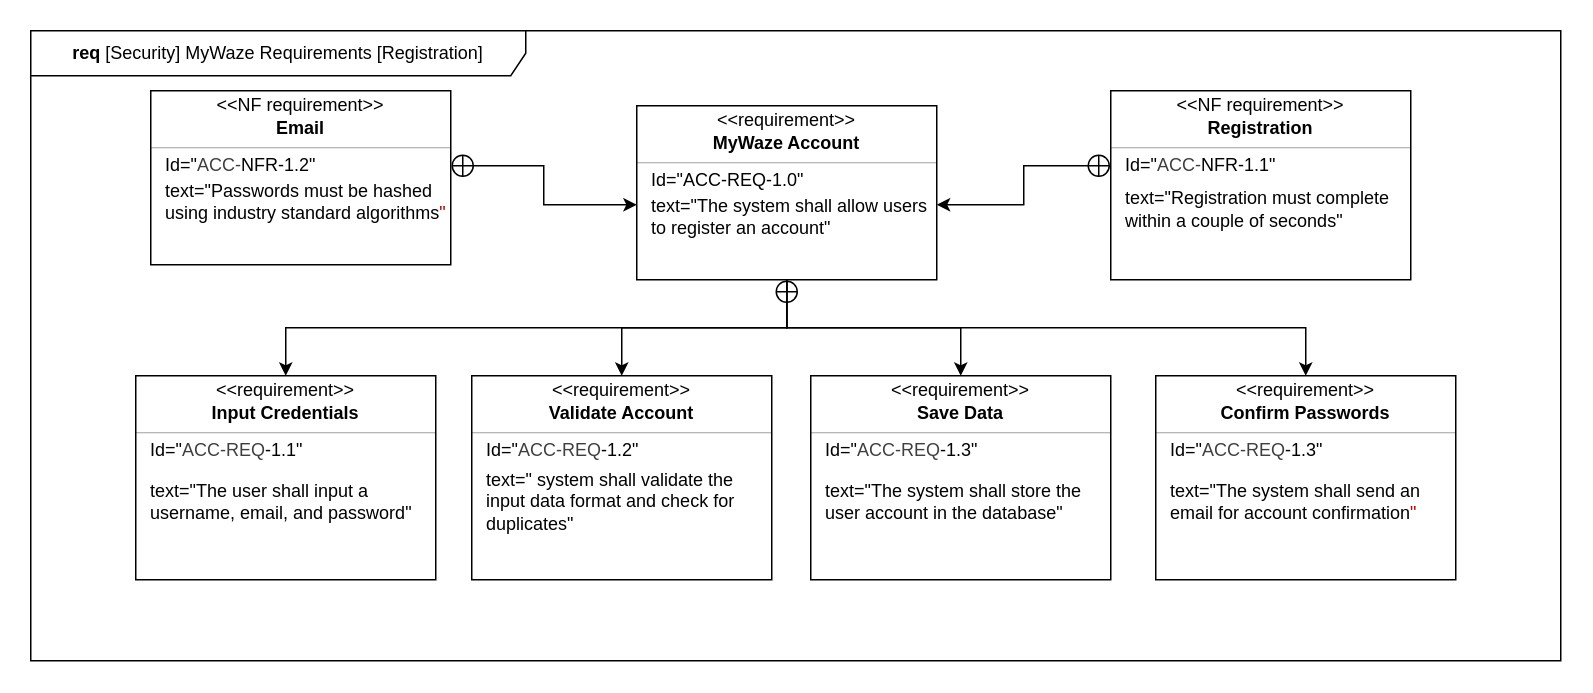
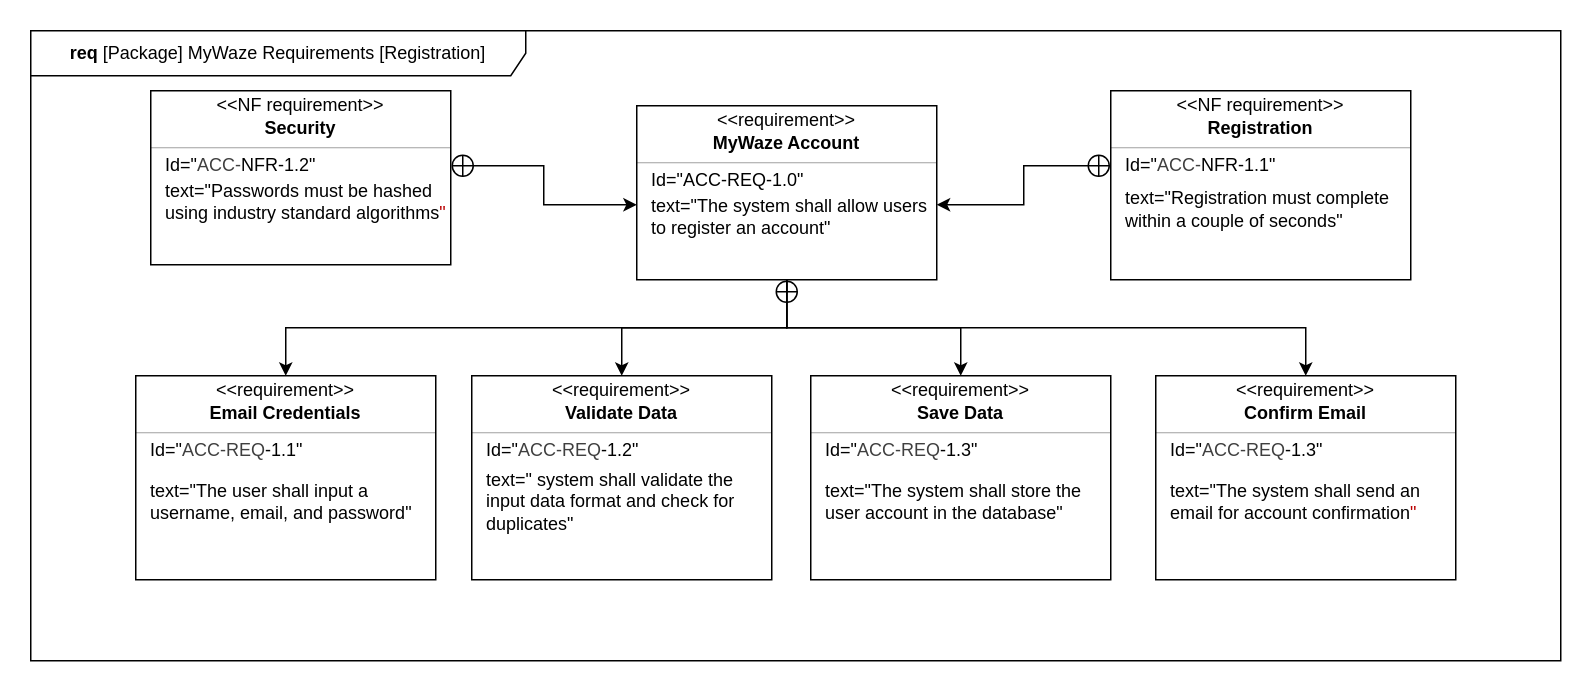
node "req [Security] MyWaze Requirements [Registration]": label "req [Security] MyWaze Requirements [Registration]" -> "req [Package] MyWaze Requirements [Registration]"
node "Email": label "Email" -> "Security"
node "Input Credentials": label "Input Credentials" -> "Email Credentials"
node "Validate Account": label "Validate Account" -> "Validate Data"
node "Confirm Passwords": label "Confirm Passwords" -> "Confirm Email"
